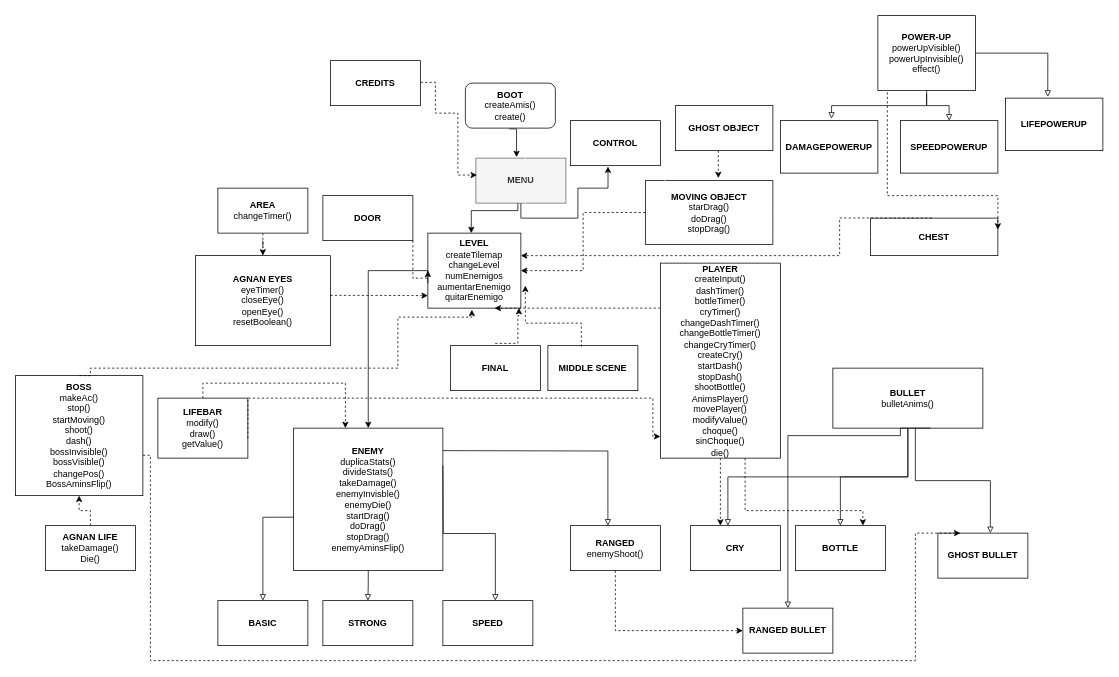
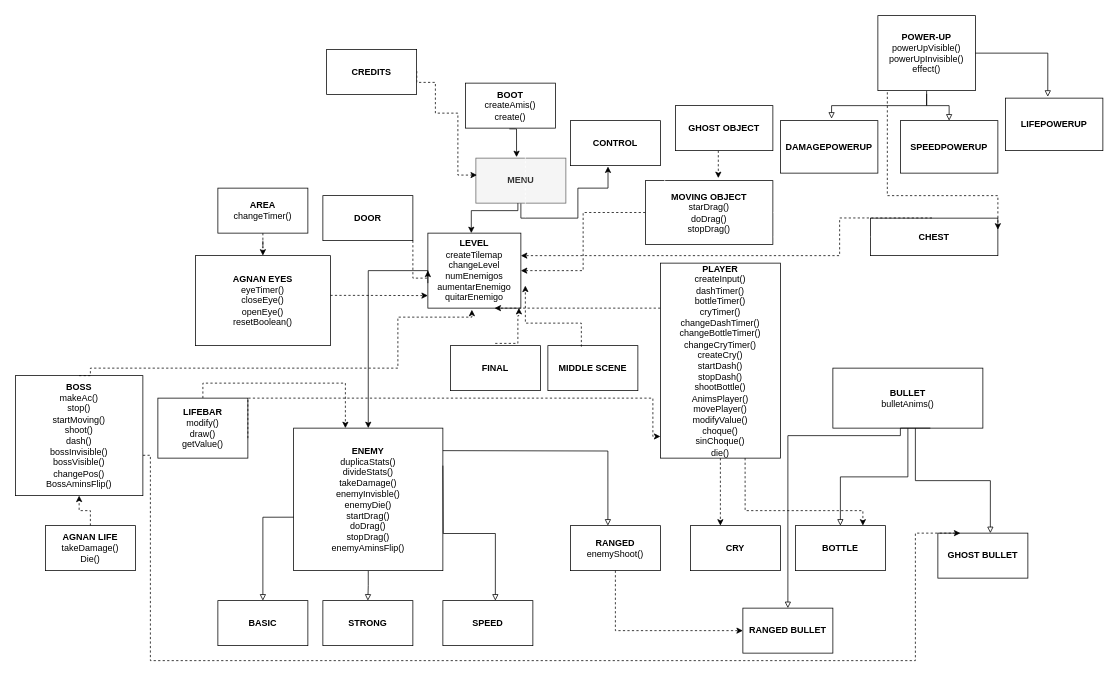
node "CREDITS": moved (375, 83) -> (372, 72)
node "BOOT createAmis() create()": shape rounded rectangle -> rectangle
edge "BULLET bulletAnims()" -> "CRY": removed
